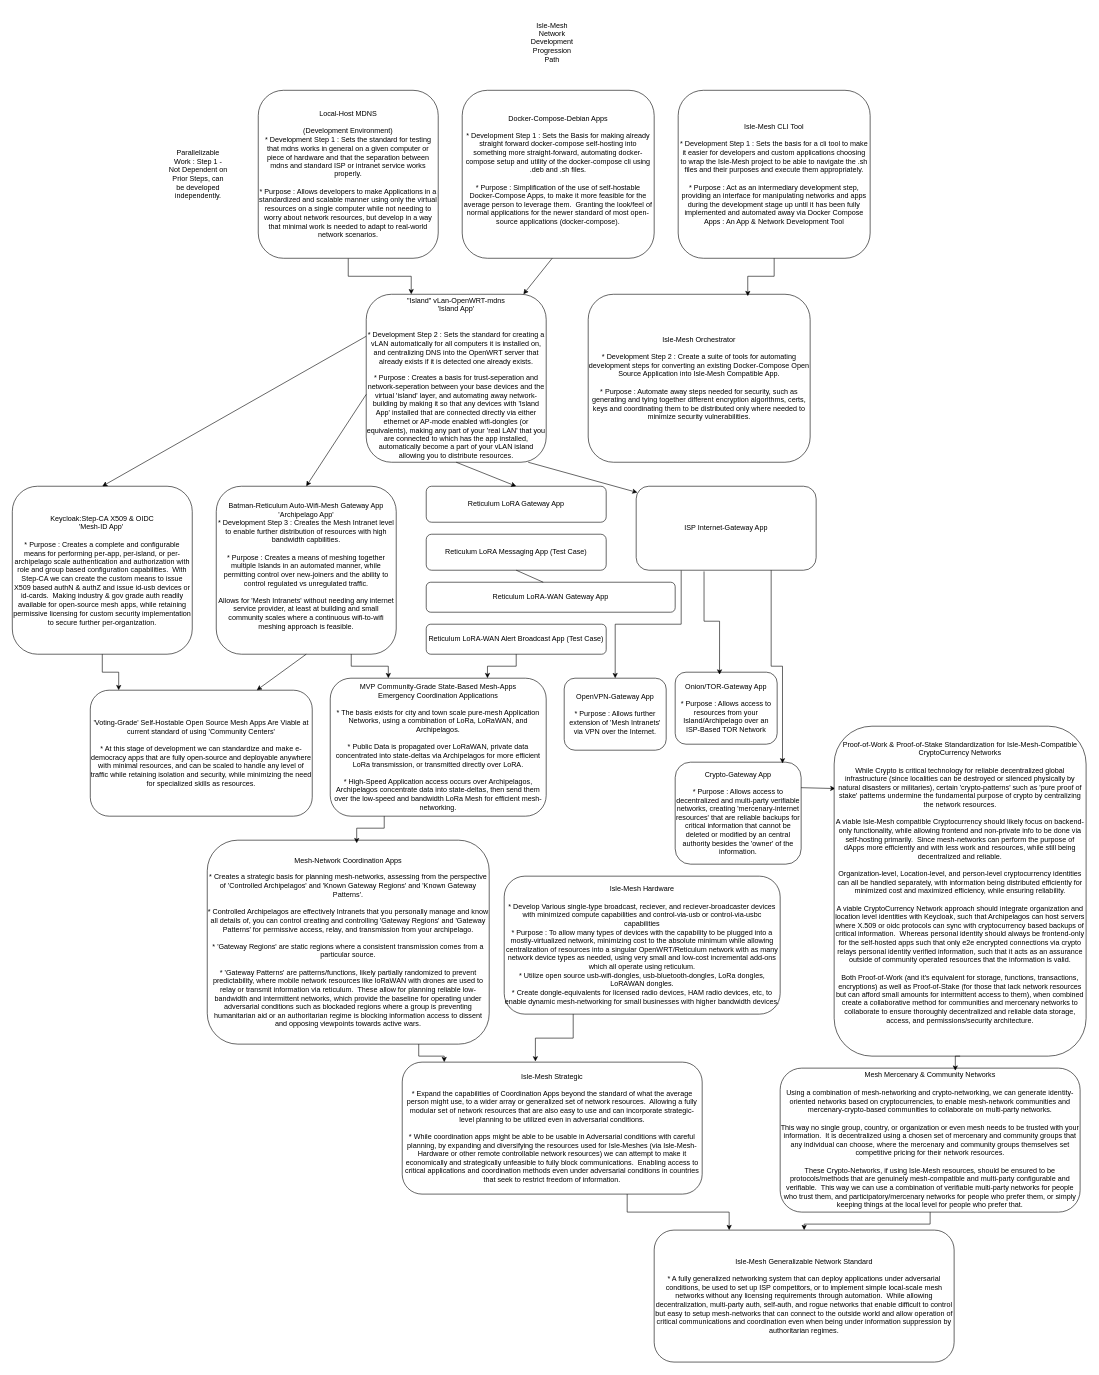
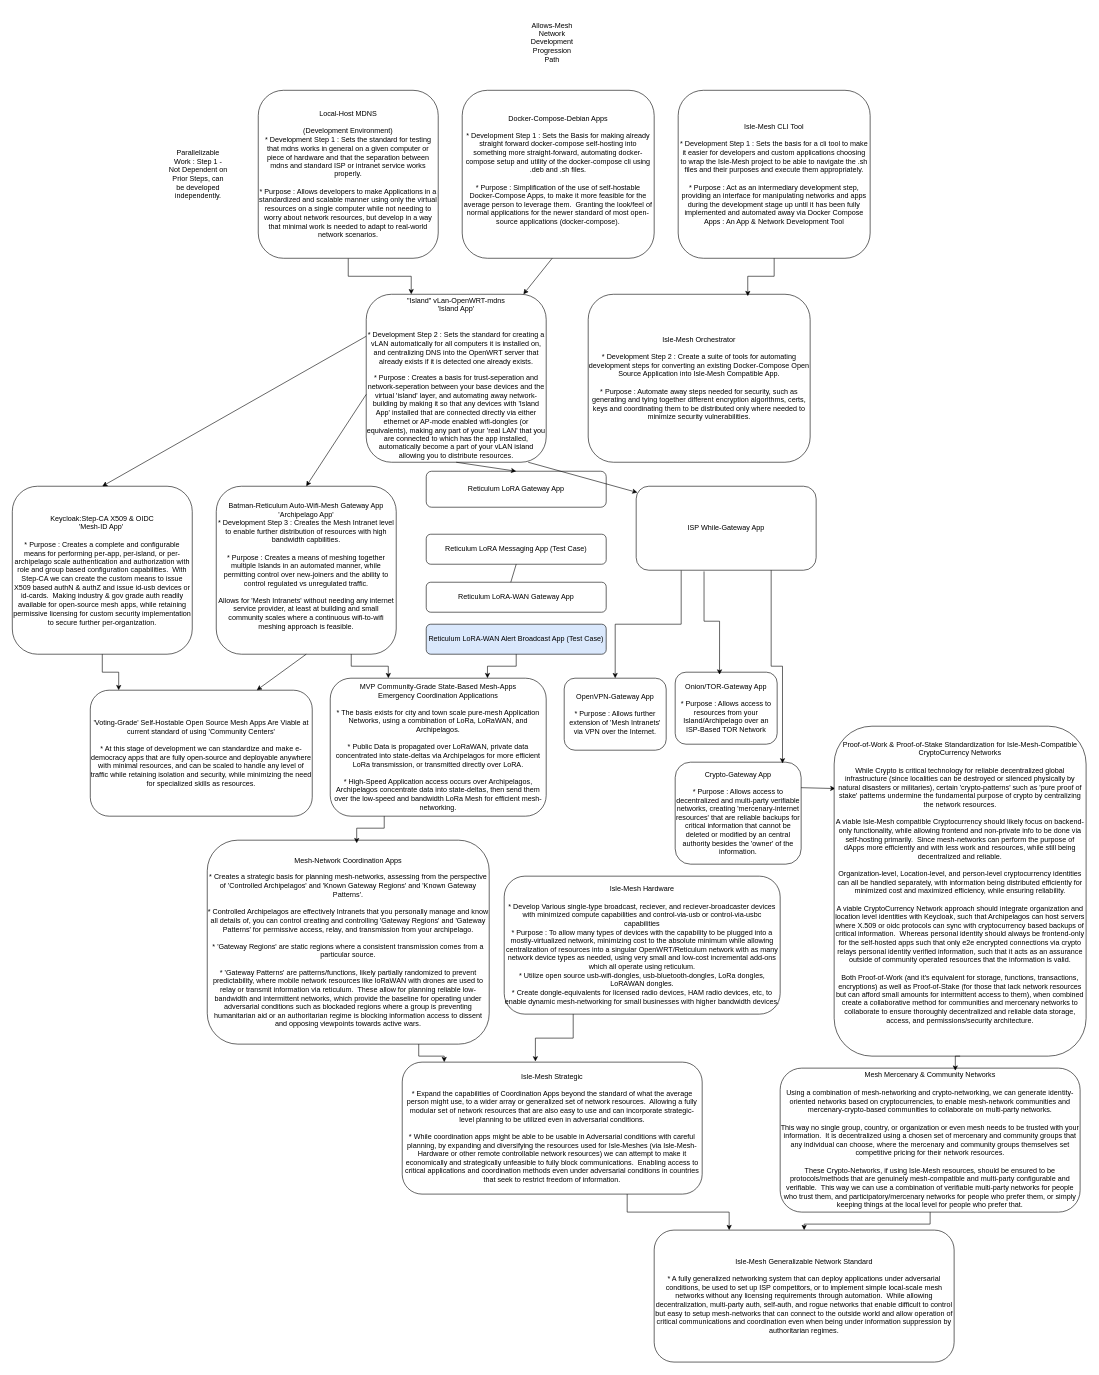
node "Isle-Mesh Network Development Progression Path": label "Isle-Mesh Network Development Progression Path" -> "Allows-Mesh Network Development Progression Path"
node "Reticulum LoRA Gateway App": moved (516, 504) -> (516, 489)
node "ISP Internet-Gateway App": label "ISP Internet-Gateway App" -> "ISP While-Gateway App"
node "Reticulum LoRA Messaging App (Test Case)": size 180x36 -> 180x30
node "Reticulum LoRA-WAN Gateway App": size 249x30 -> 180x30
node "Reticulum LoRA-WAN Alert Broadcast App (Test Case)": fillcolor #ffffff -> #dae8fc
